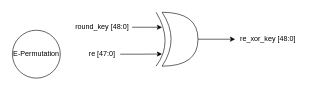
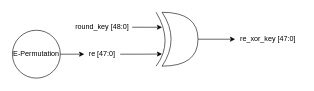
node "re_xor_key [48:0]": label "re_xor_key [48:0]" -> "re_xor_key [47:0]"
edge "E-Permutation" -> "re [47:0]": added
